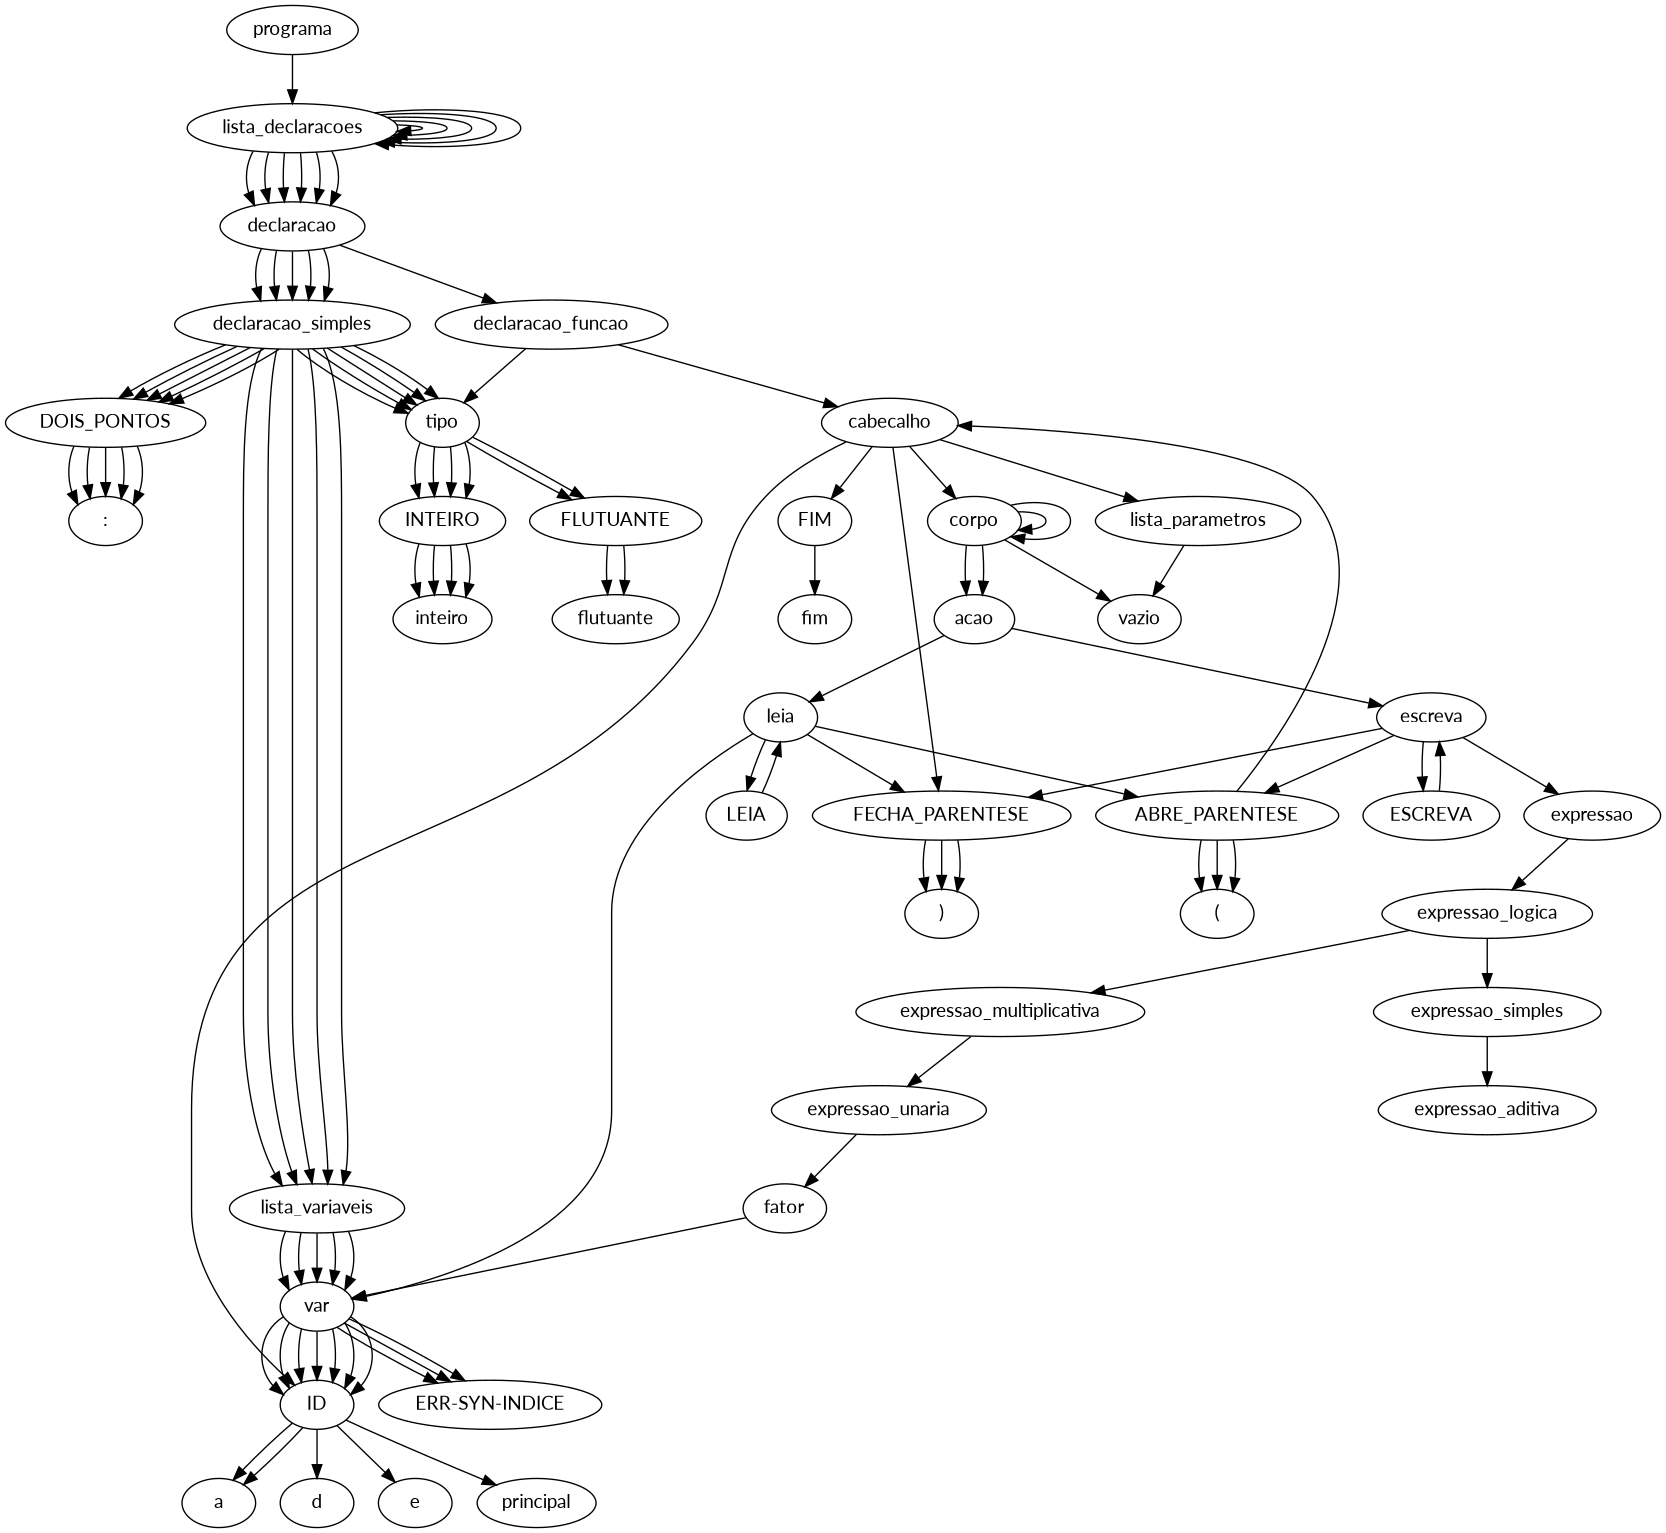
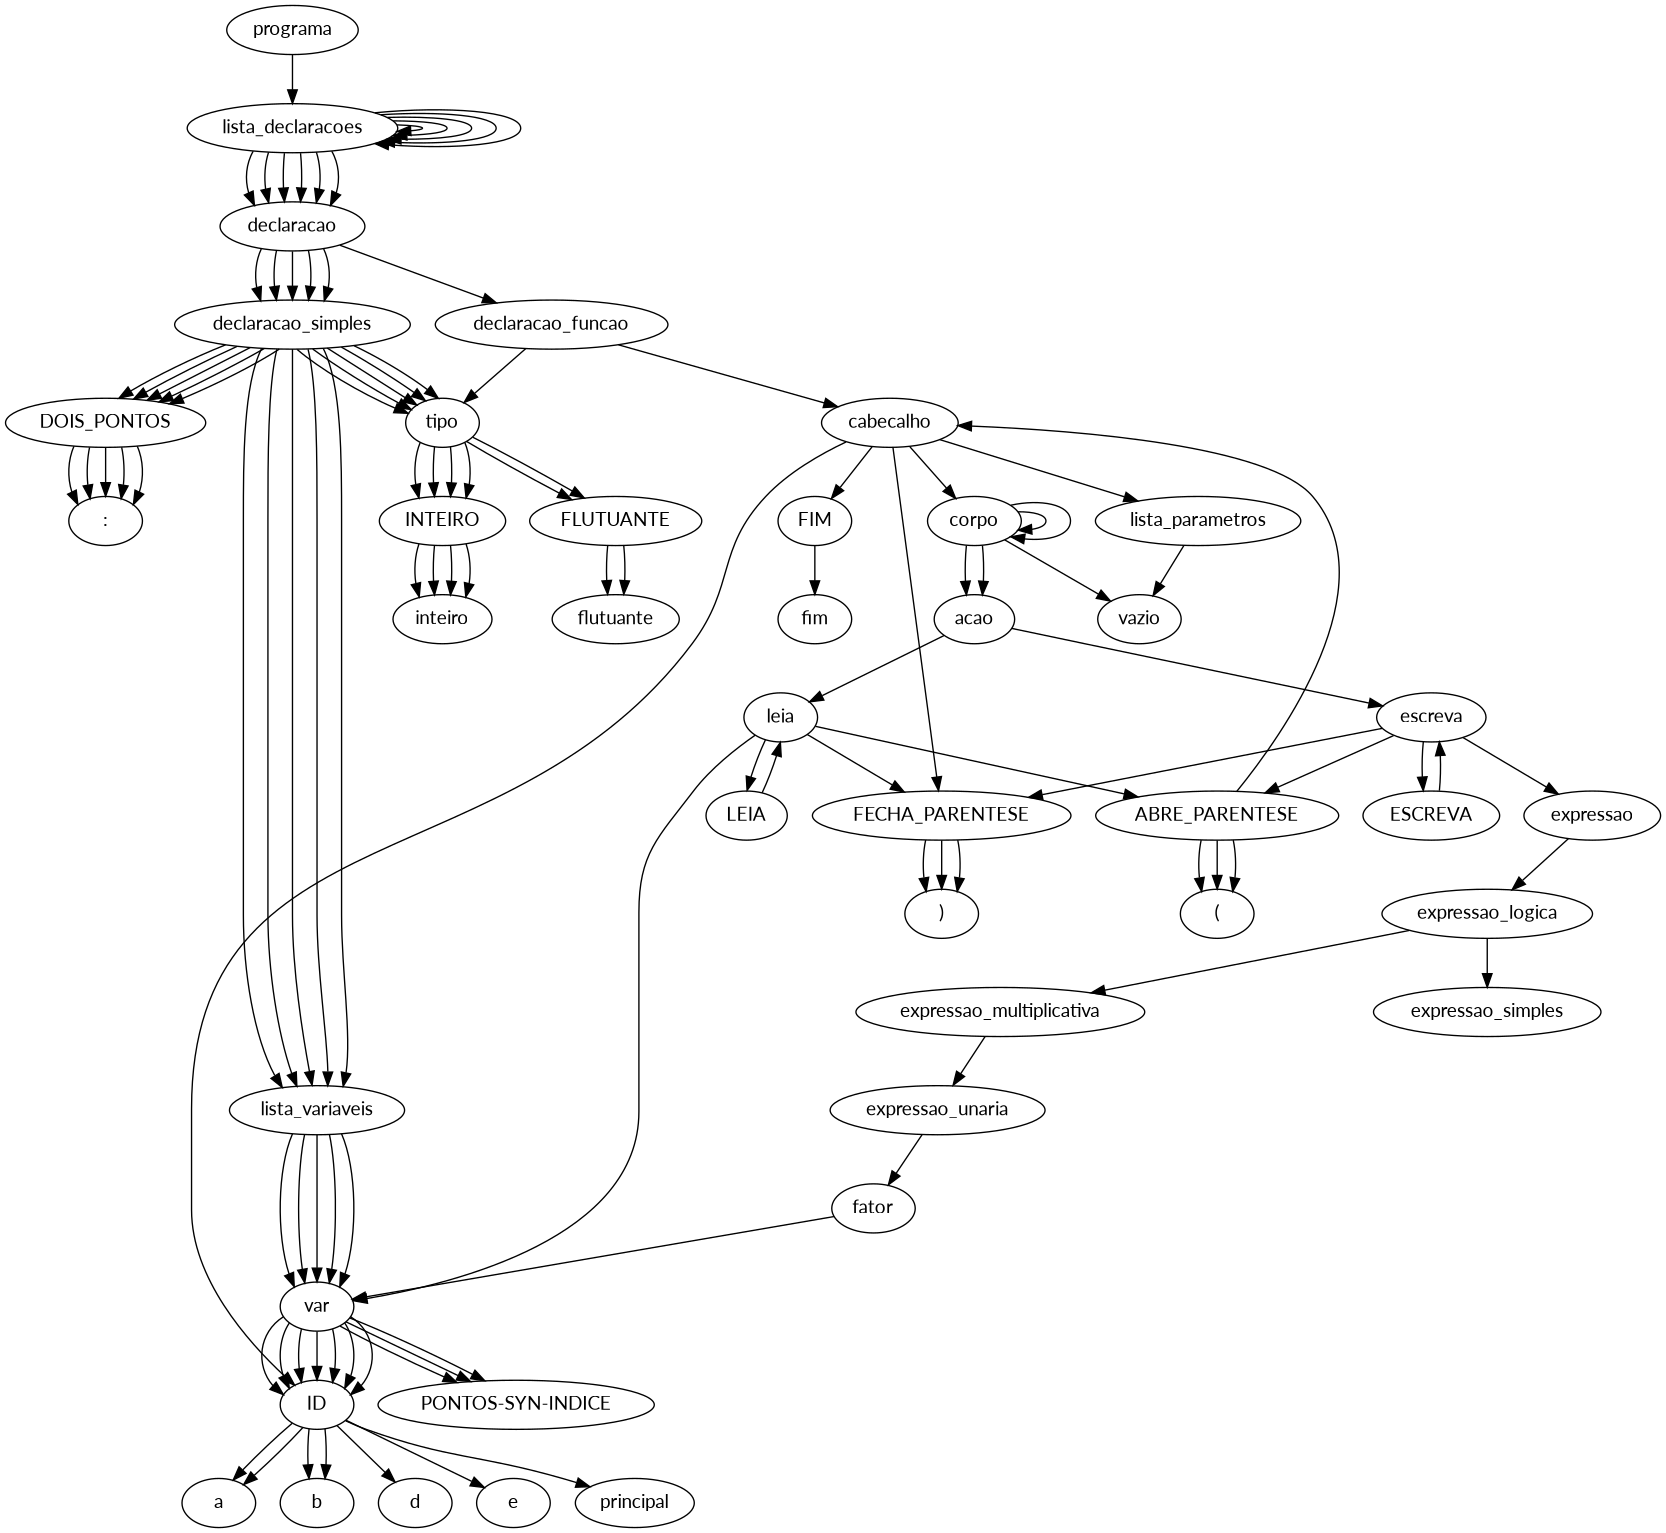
node "expressao_aditiva": removed
node "ERR-SYN-INDICE": label "ERR-SYN-INDICE" -> "PONTOS-SYN-INDICE"
node "b": added
